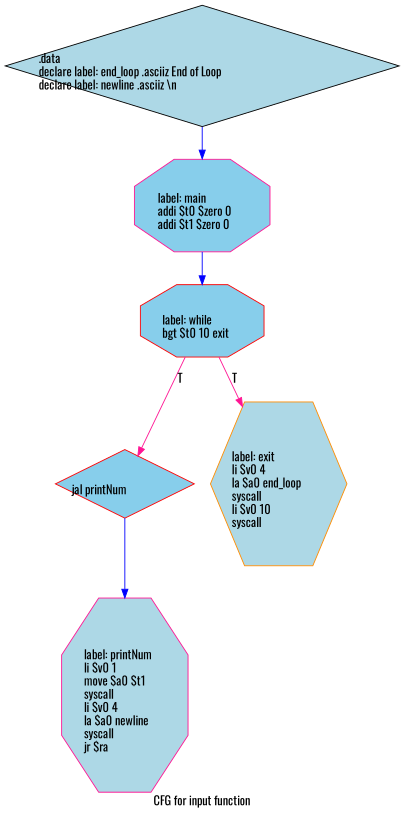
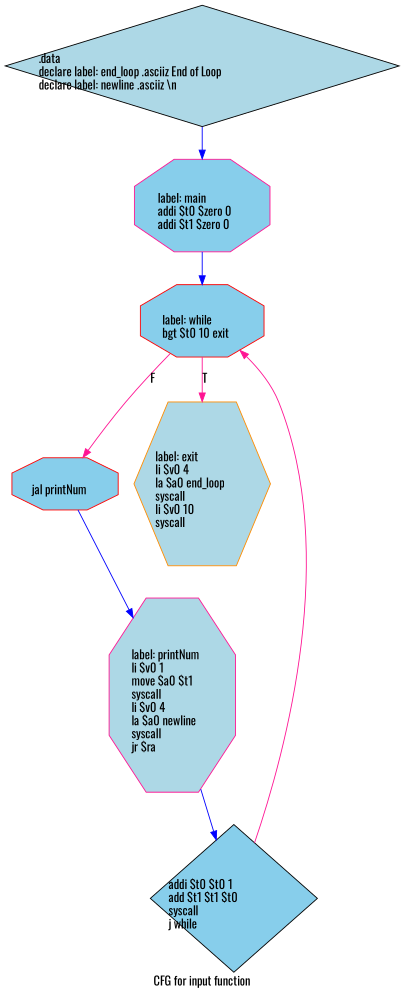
edge "label: while bgt $t0 10 exit" -> "jal printNum": label "T" -> "F"
node "jal printNum": shape diamond -> octagon
node "addi $t0 $t0 1 add $t1 $t1 $t0 syscall j while": added
